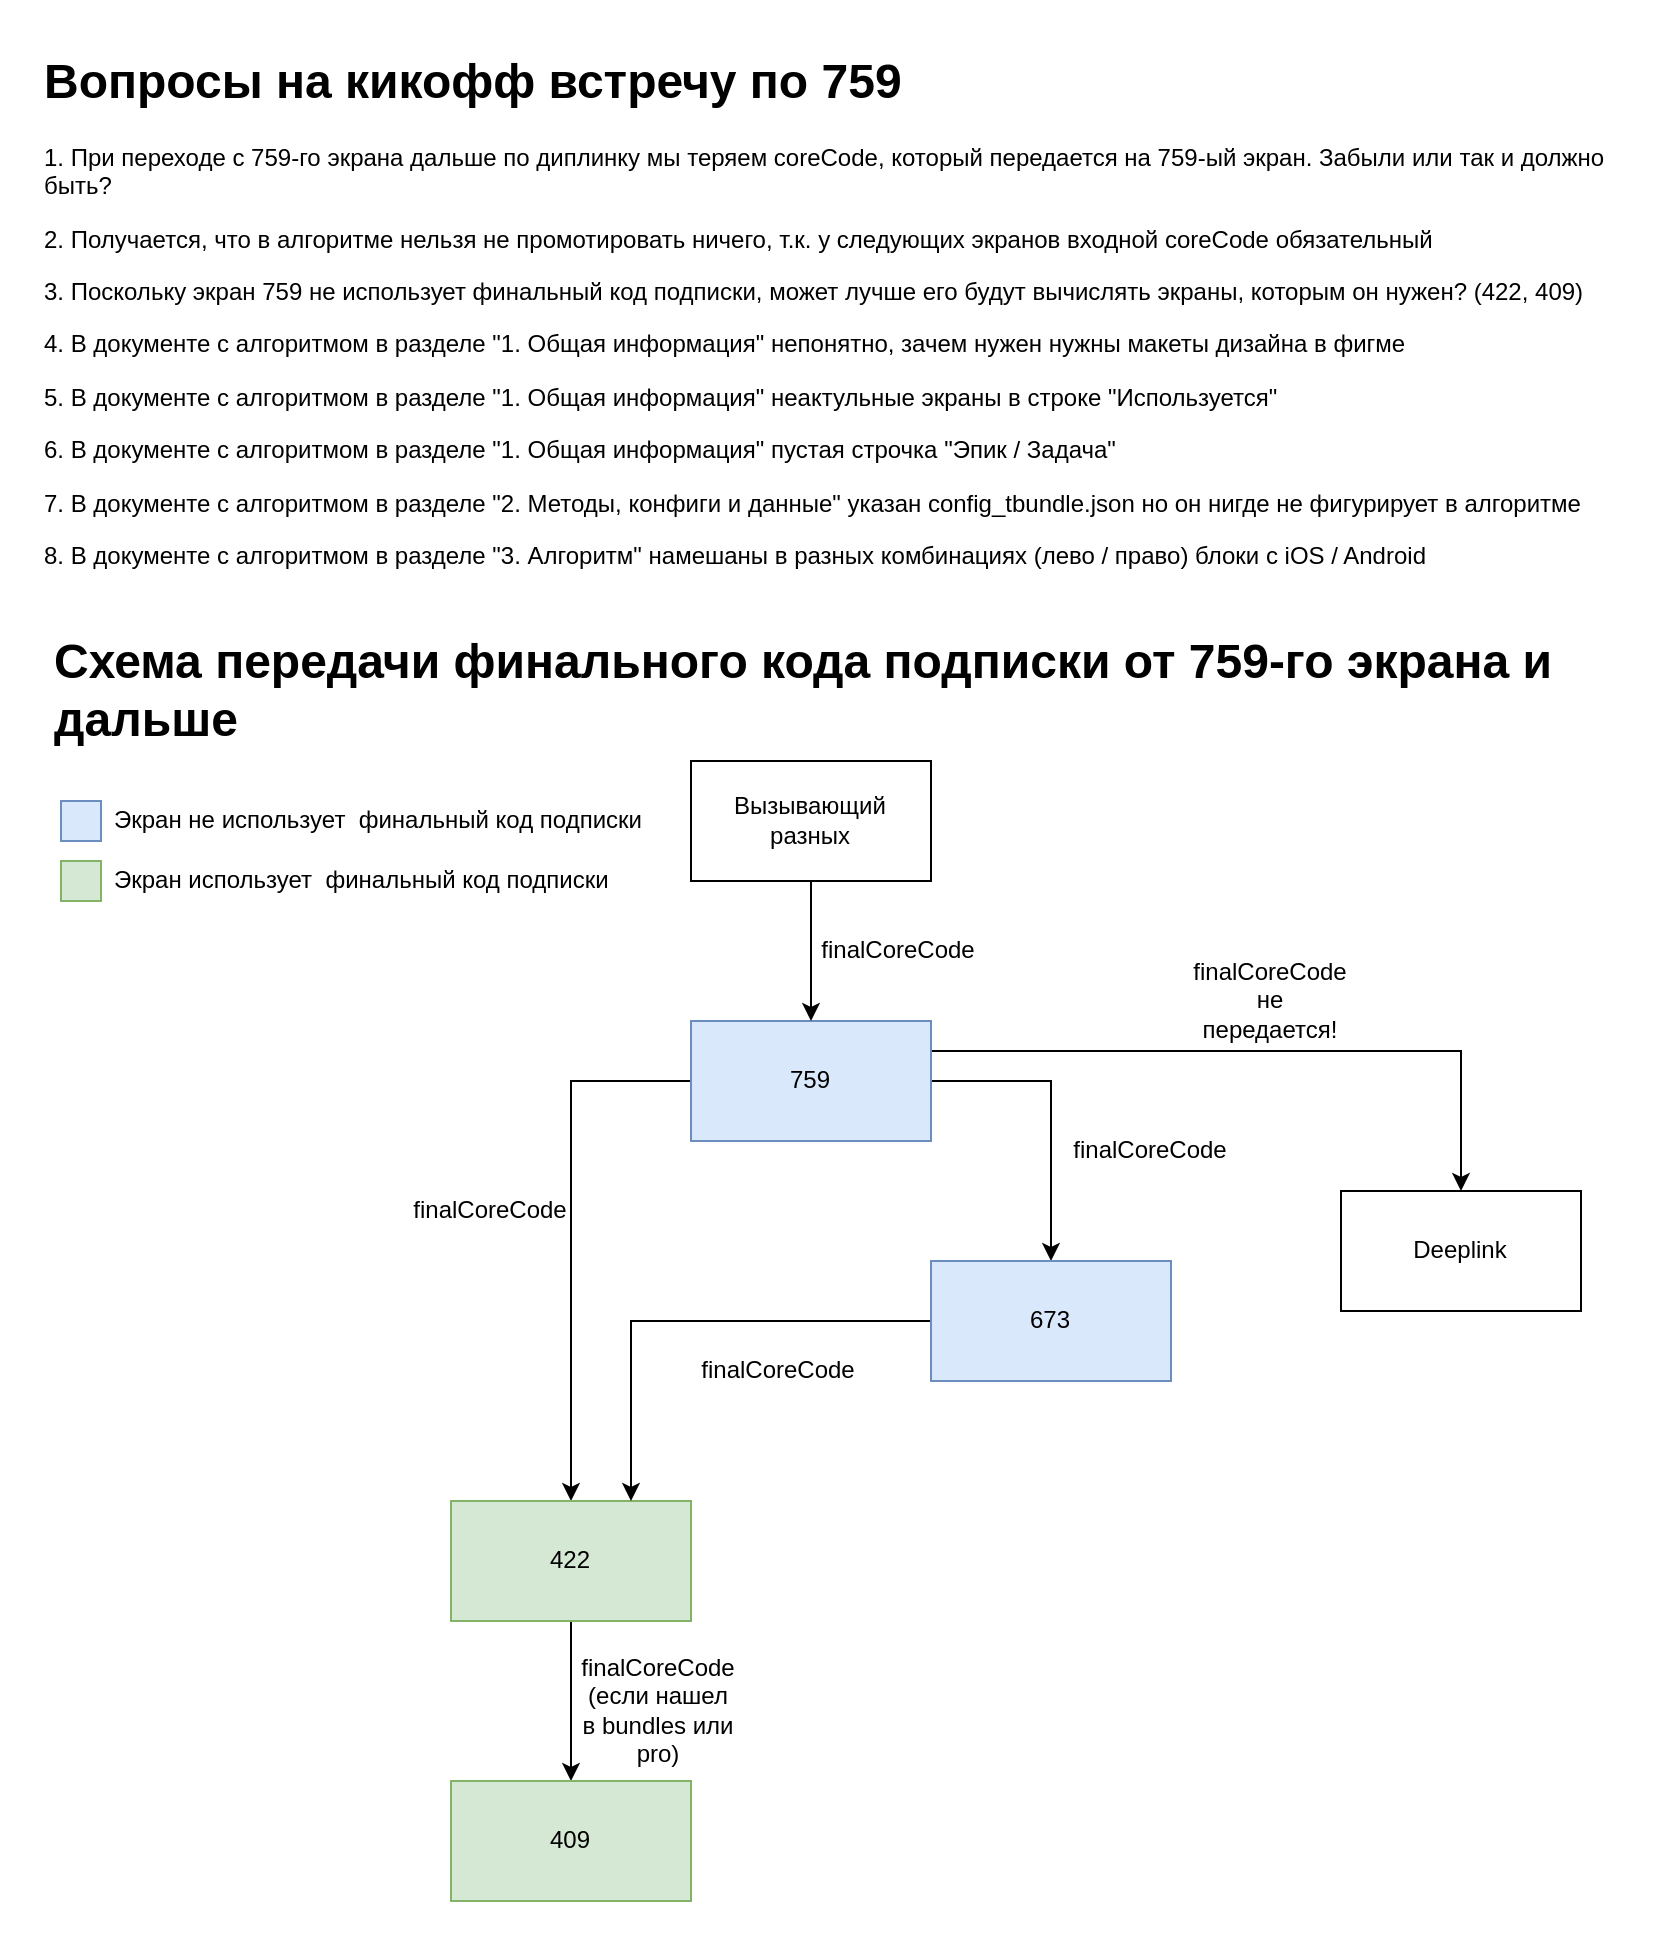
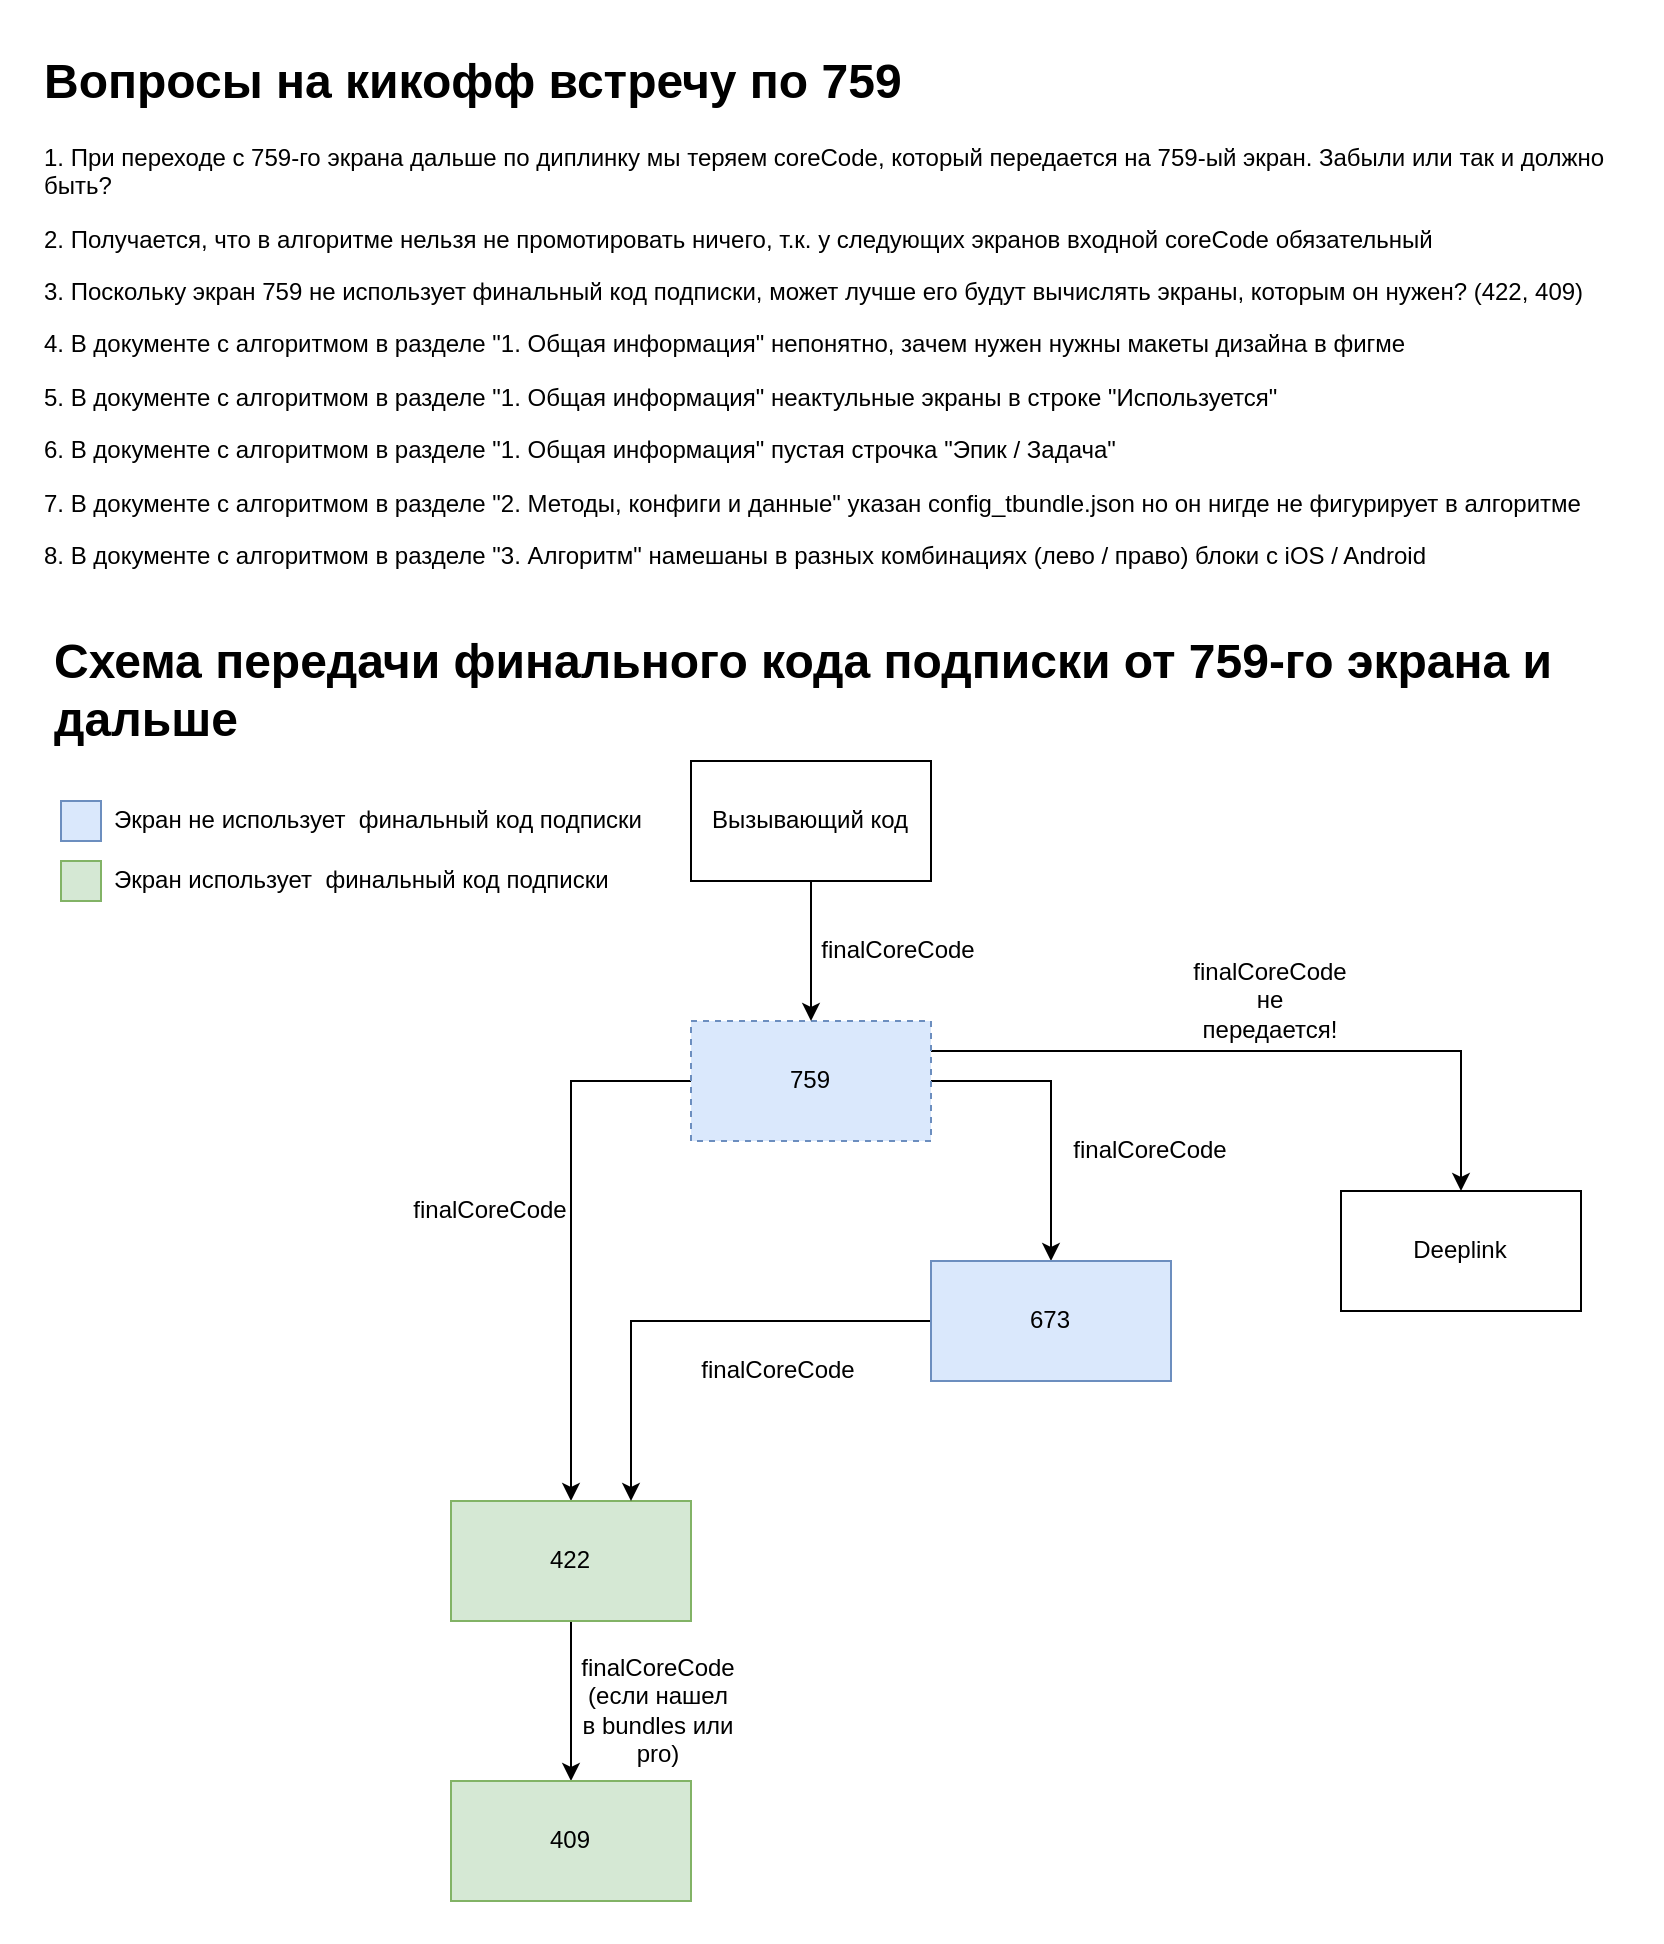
node "Вызывающий разных": label "Вызывающий разных" -> "Вызывающий код"
node "759": style solid -> dashed
